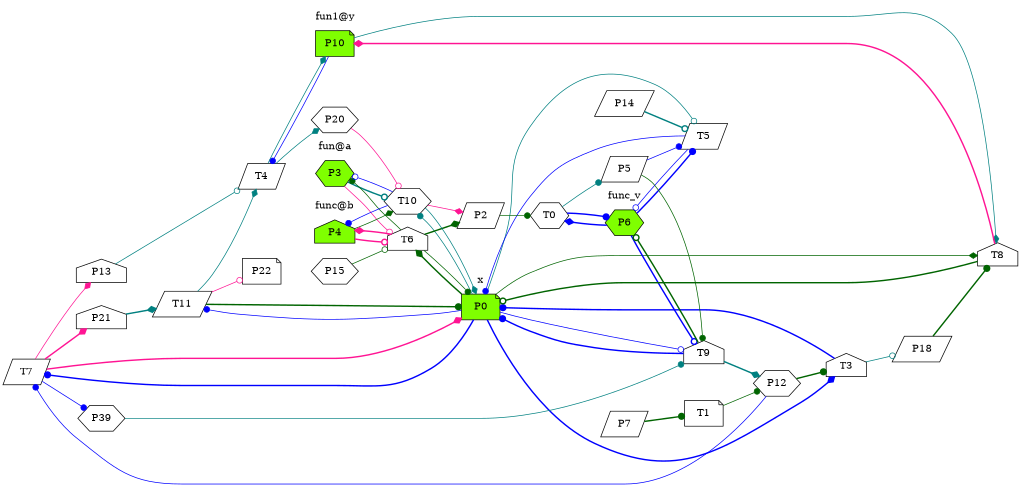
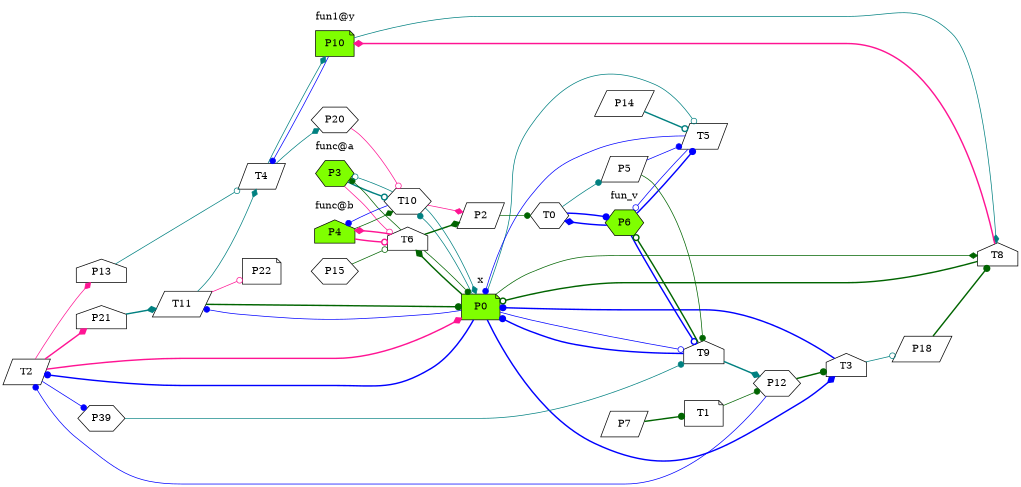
cluster "fun@a": label "fun@a" -> "func@a"
edge "T10" -> "P3": color blue -> teal
cluster "func_v": label "func_v" -> "fun_v"
node "T7": label "T7" -> "T2"
